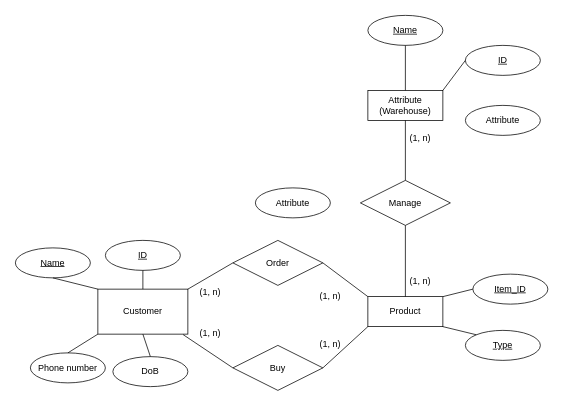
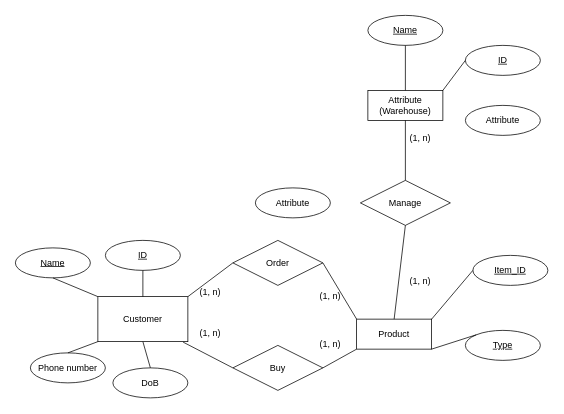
node "Item_ID": moved (510, 289) -> (510, 270)
node "Customer": moved (143, 312) -> (143, 319)
node "Product": moved (405, 312) -> (394, 334)
node "DoB": moved (150, 372) -> (150, 383)
